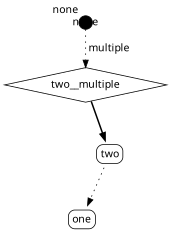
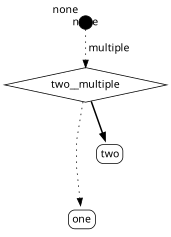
edge "two" -> "one": now "two__multiple" -> "one"
